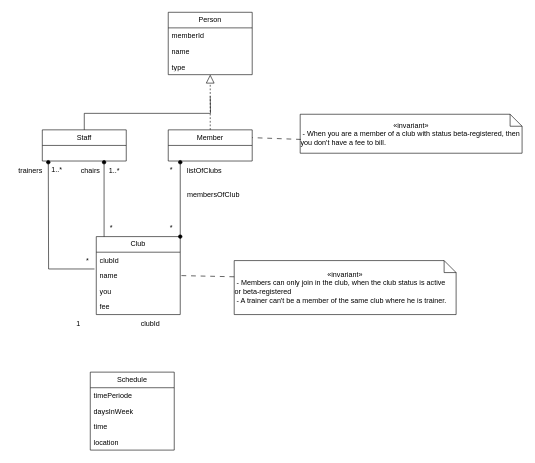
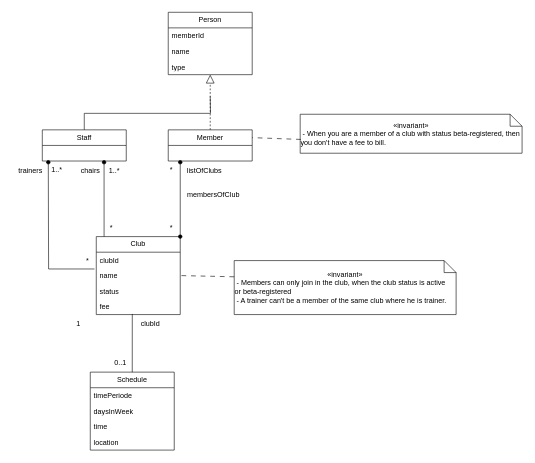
node "you": label "you" -> "status"
edge "fee" -- "Schedule": added
node "0..1": added
